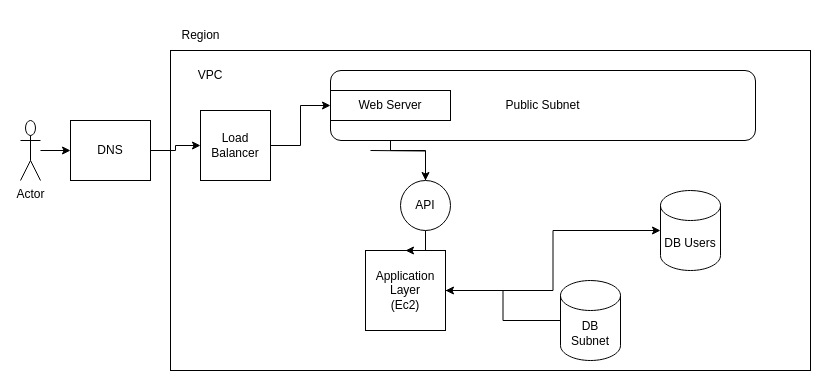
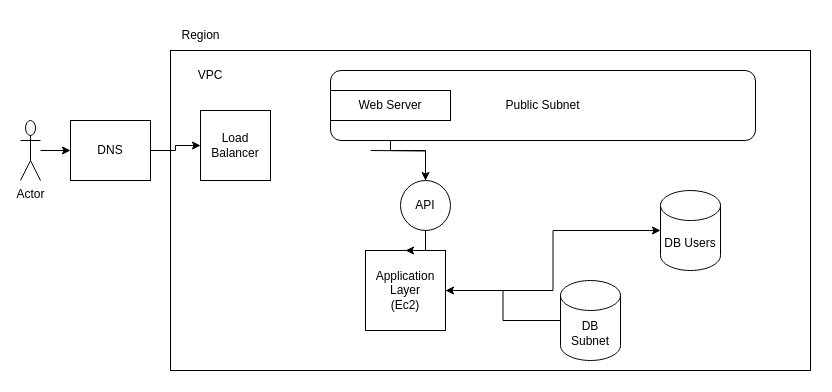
edge "Load Balancer" -> "Web Server": removed
